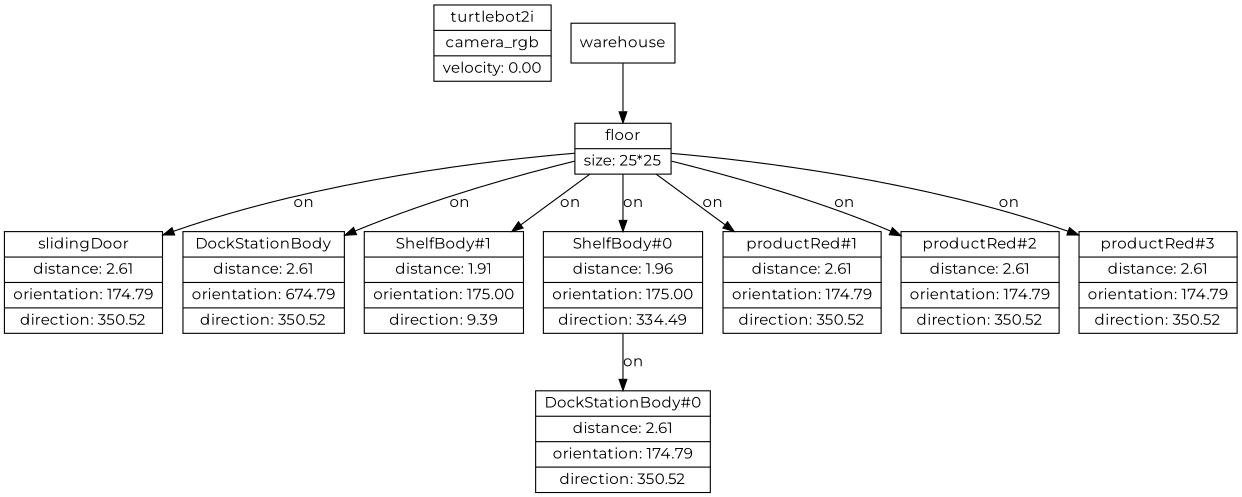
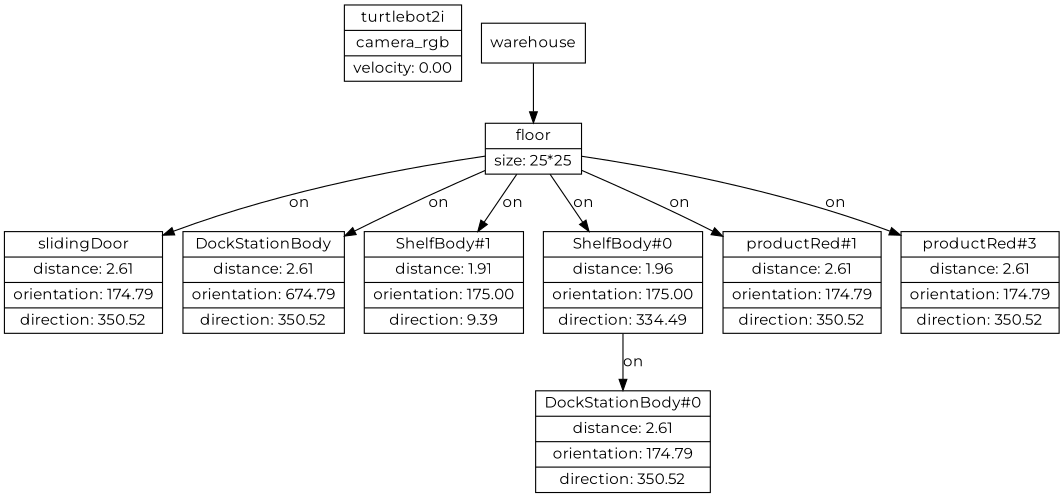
node "productRed#2": removed
